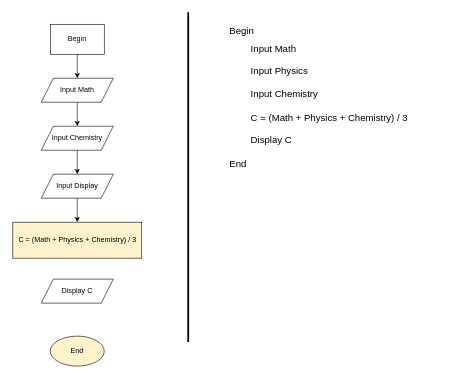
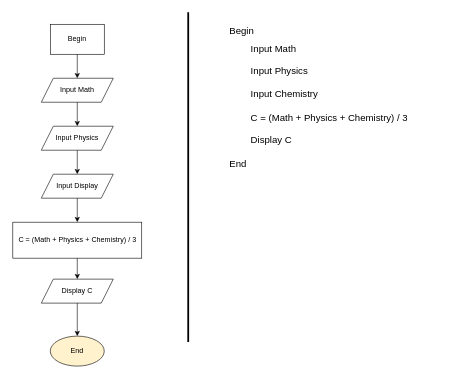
node "Input Chemistry": label "Input Chemistry" -> "Input Physics"
node "C = (Math + Physics + Chemistry) / 3": fillcolor #fff2cc -> #ffffff
edge "C = (Math + Physics + Chemistry) / 3" -> "Display C": added
edge "Display C" -> "End": added
